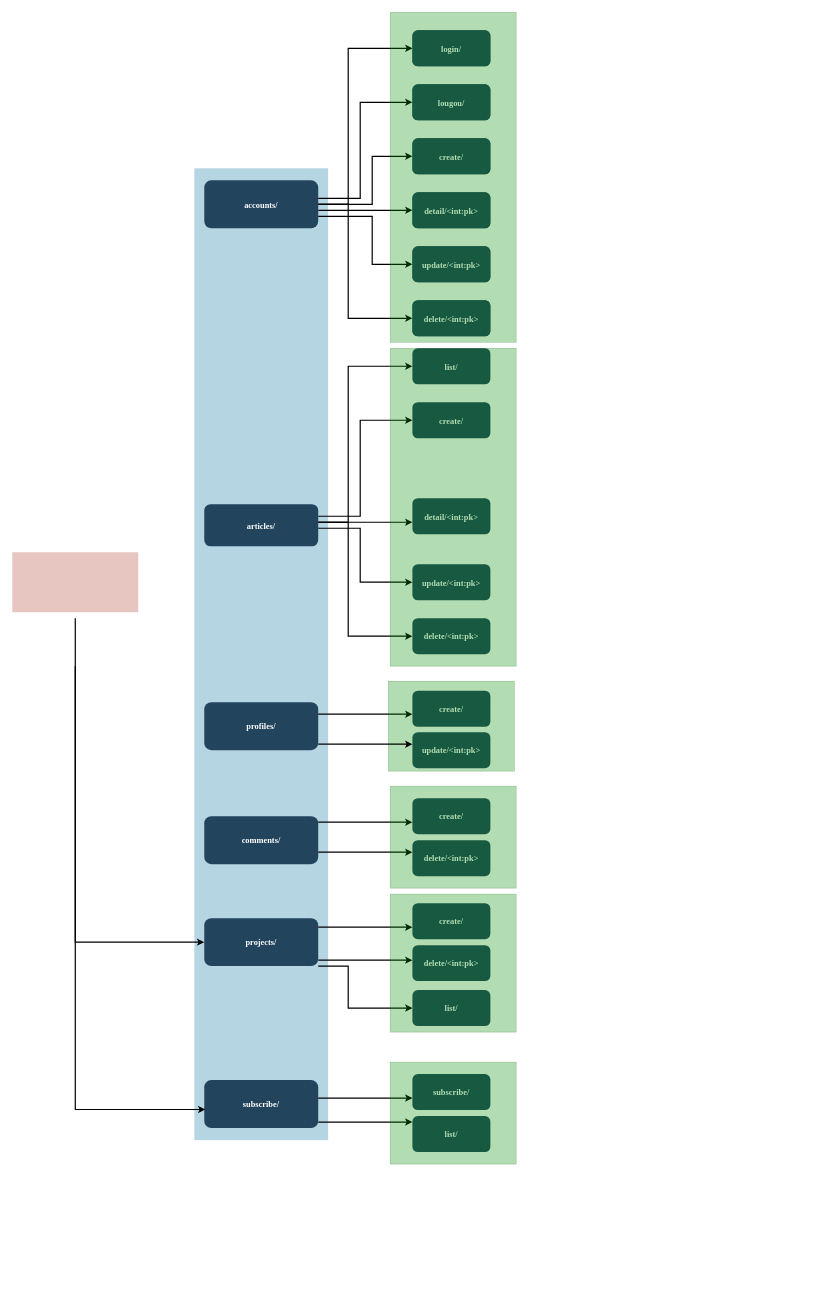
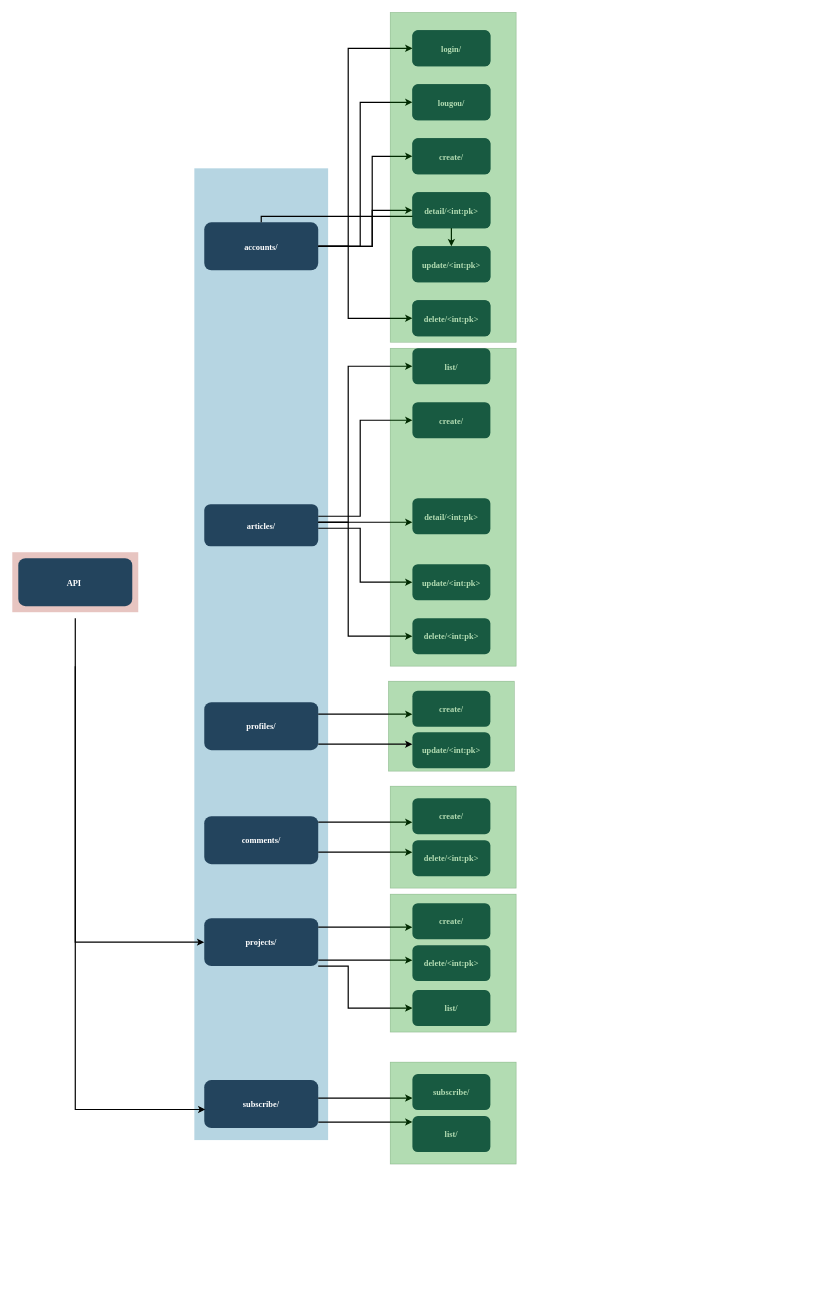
node "accounts/": moved (261, 204) -> (261, 246)
node "API": added
